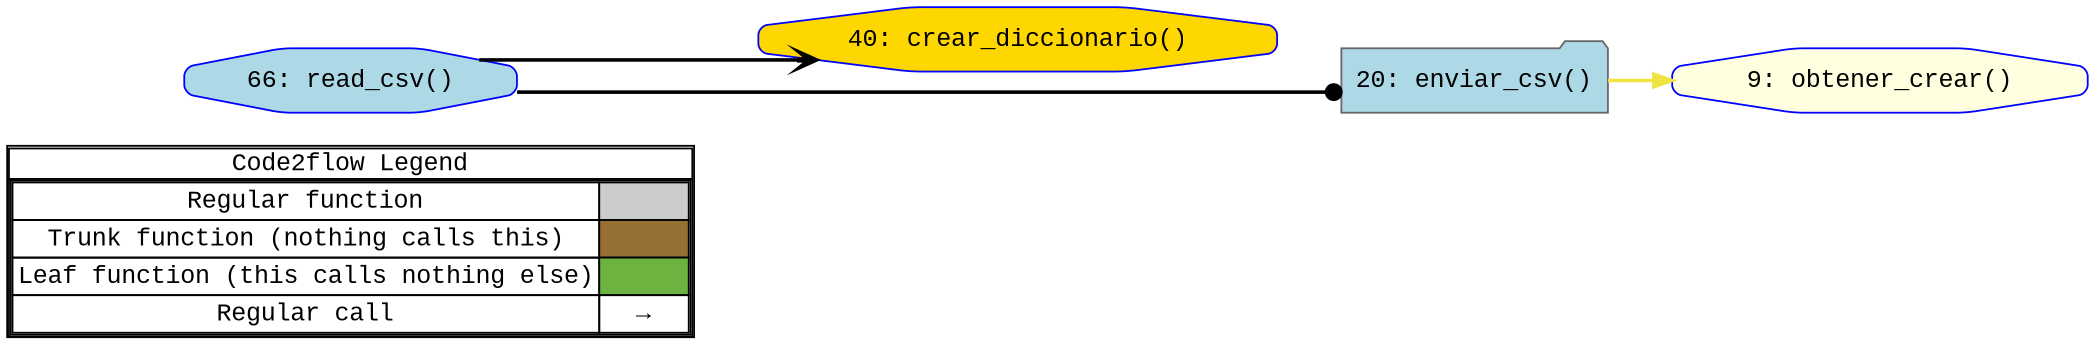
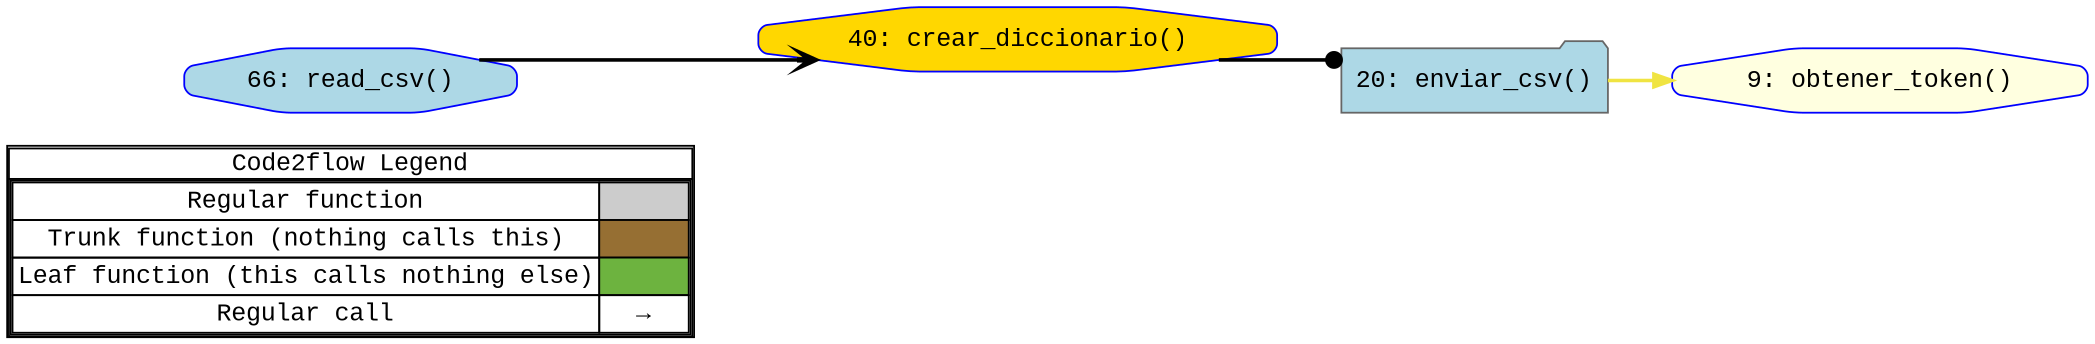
node "9: obtener_crear()": label "9: obtener_crear()" -> "9: obtener_token()"
edge "66: read_csv()" -> "20: enviar_csv()": now "40: crear_diccionario()" -> "20: enviar_csv()"
